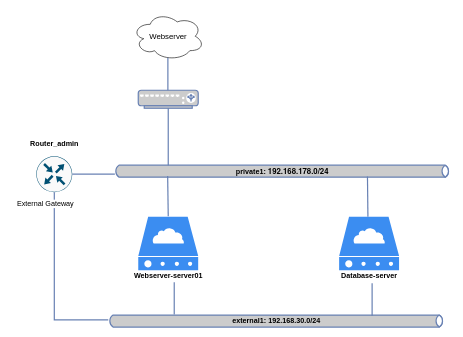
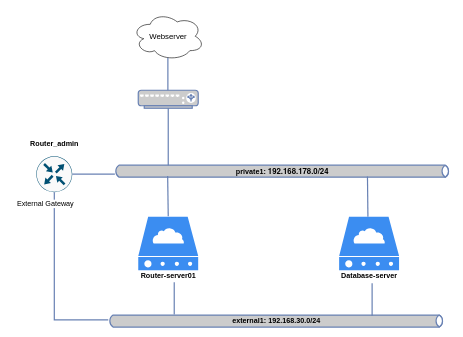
node "Webserver-server01": label "Webserver-server01" -> "Router-server01"
